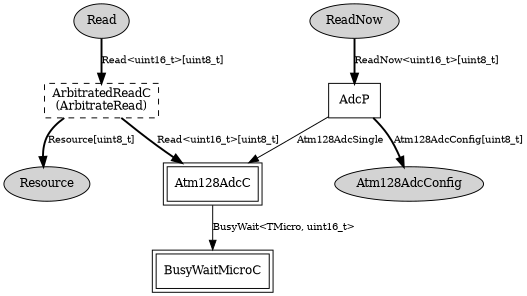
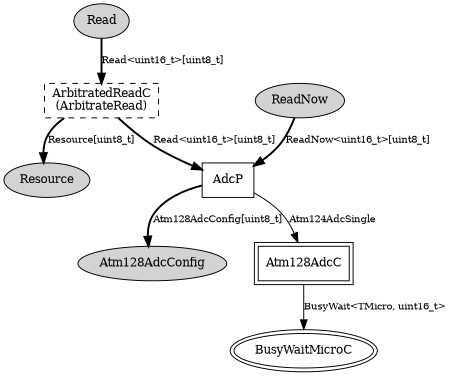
edge "ArbitratedReadC (ArbitrateRead)" -> "Atm128AdcC": now "ArbitratedReadC (ArbitrateRead)" -> "AdcP"
edge "AdcP" -> "Atm128AdcC": label "Atm128AdcSingle" -> "Atm124AdcSingle"
node "BusyWaitMicroC": shape box -> ellipse
